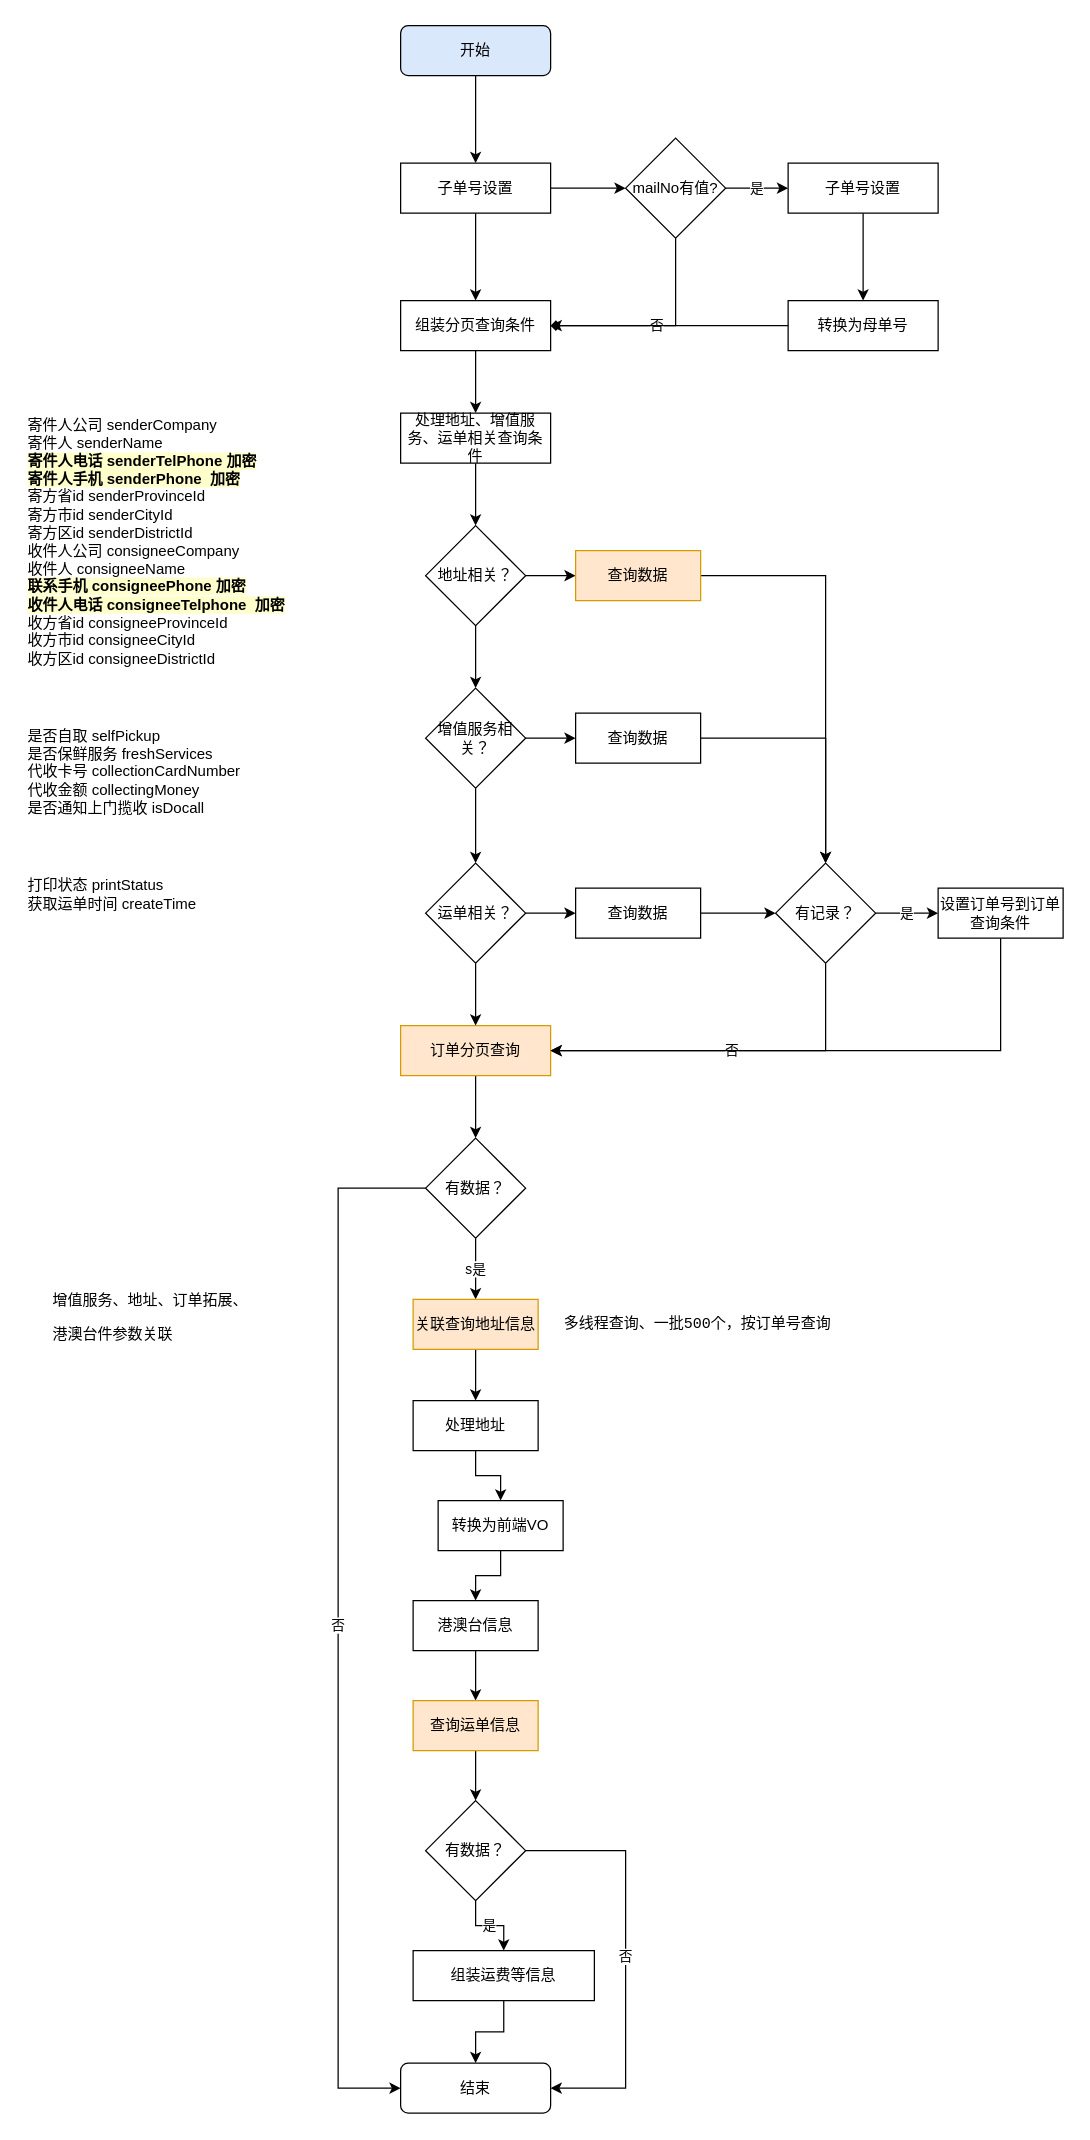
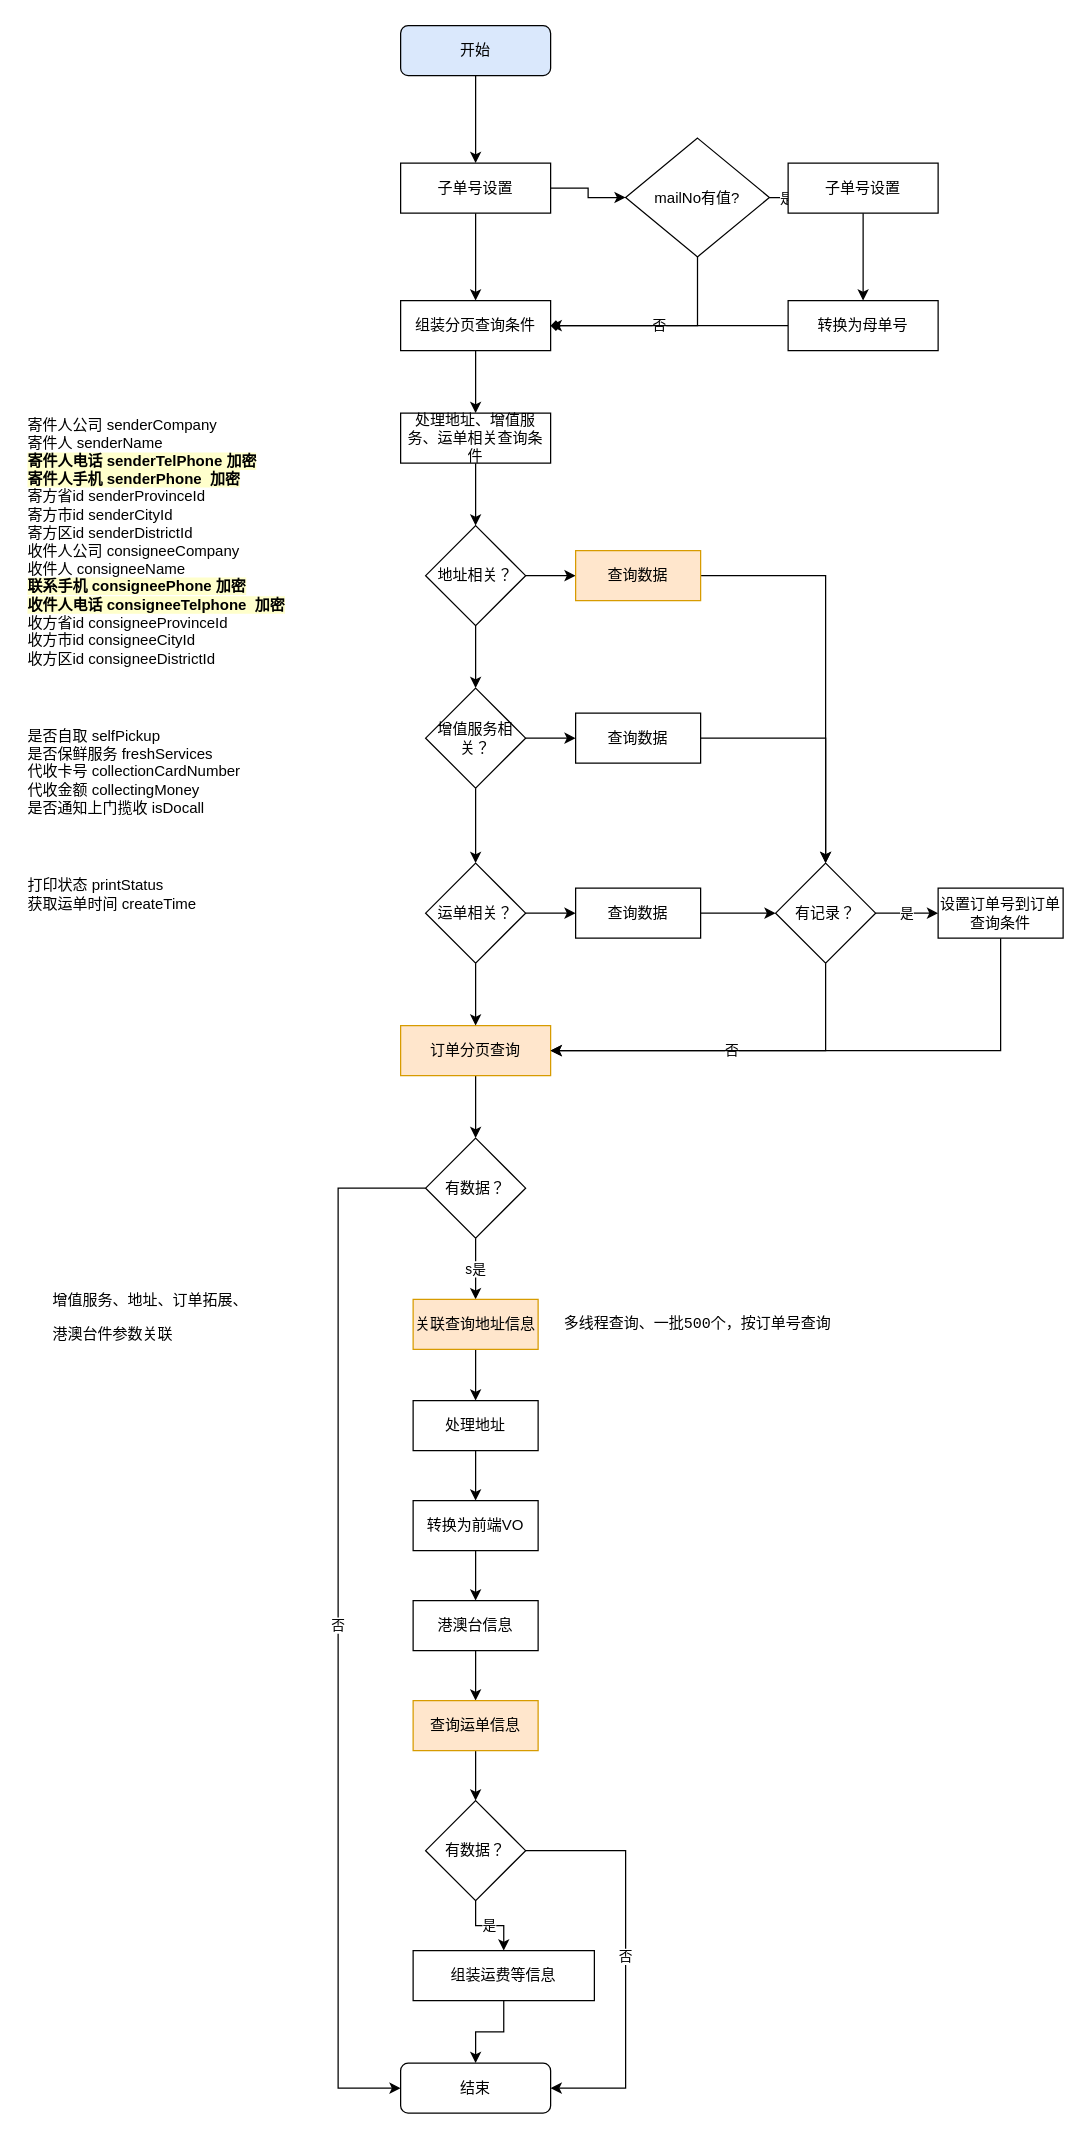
node "mailNo有值?": size 100x100 -> 144x119
node "转换为前端VO": moved (501, 1526) -> (476, 1526)
